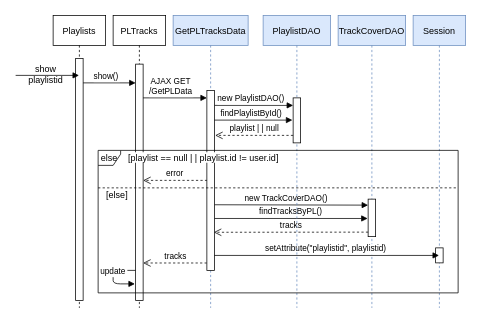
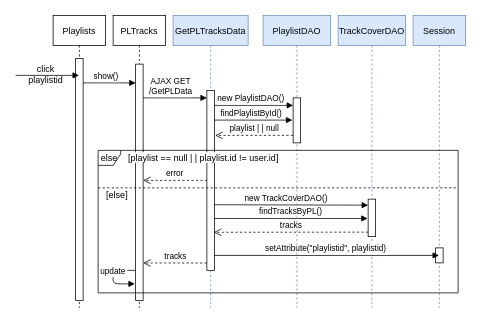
node "show playlistid": label "show playlistid" -> "click playlistid"
